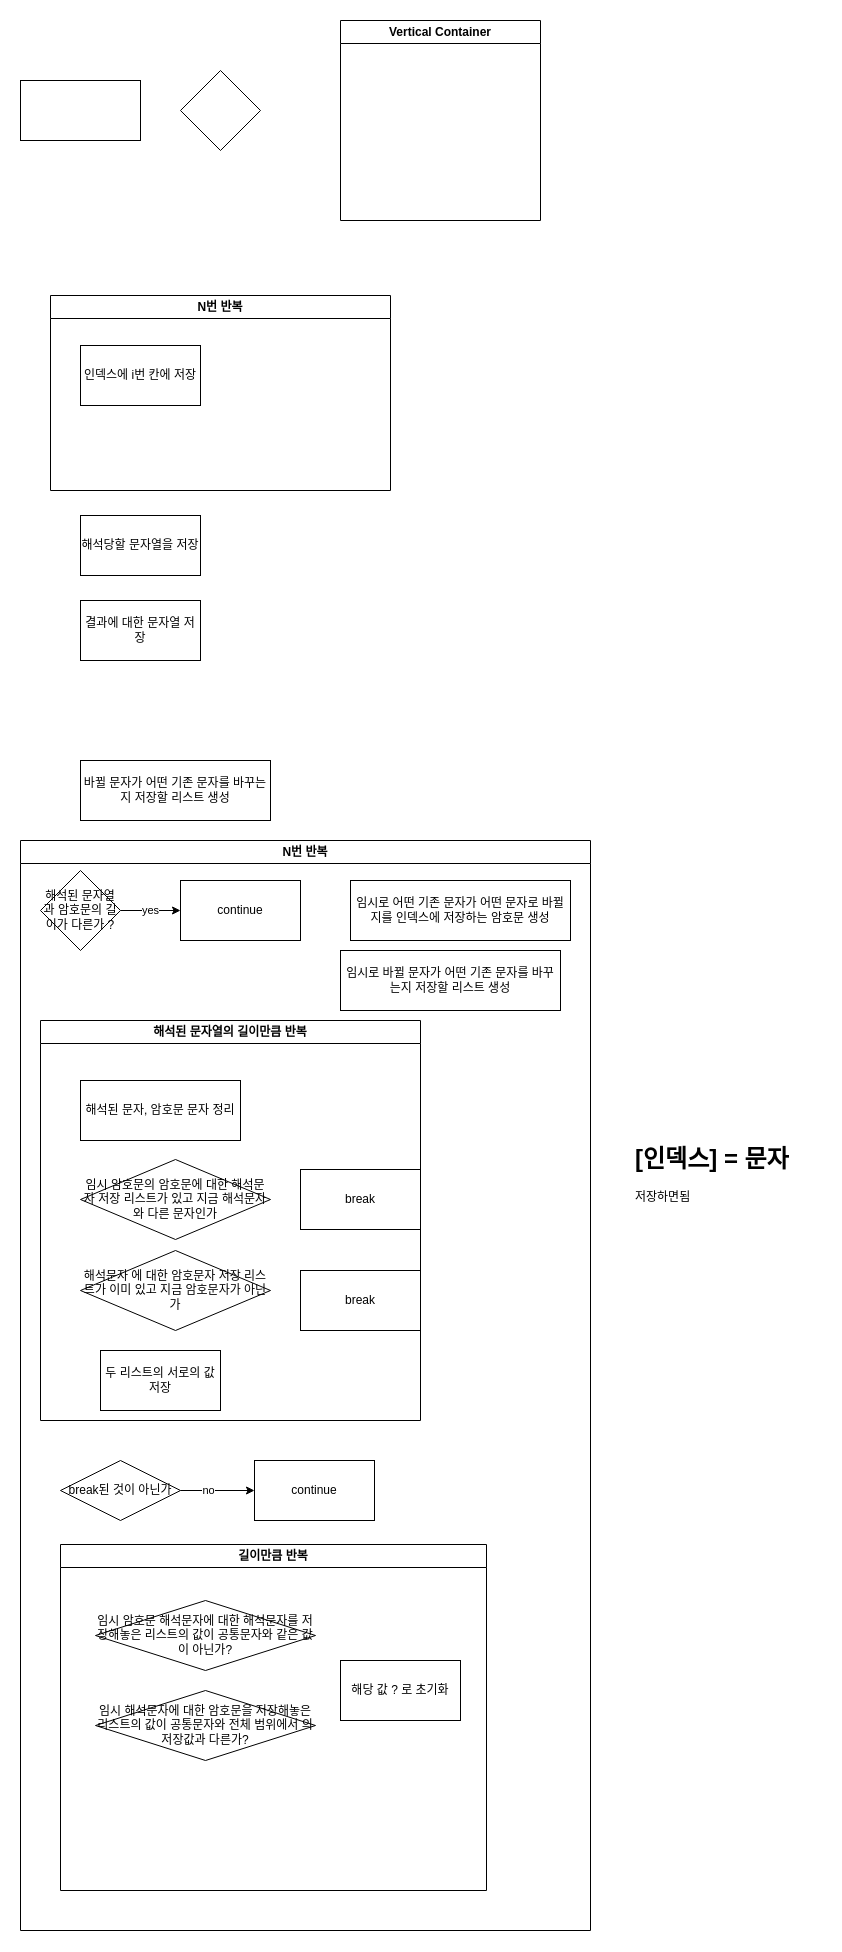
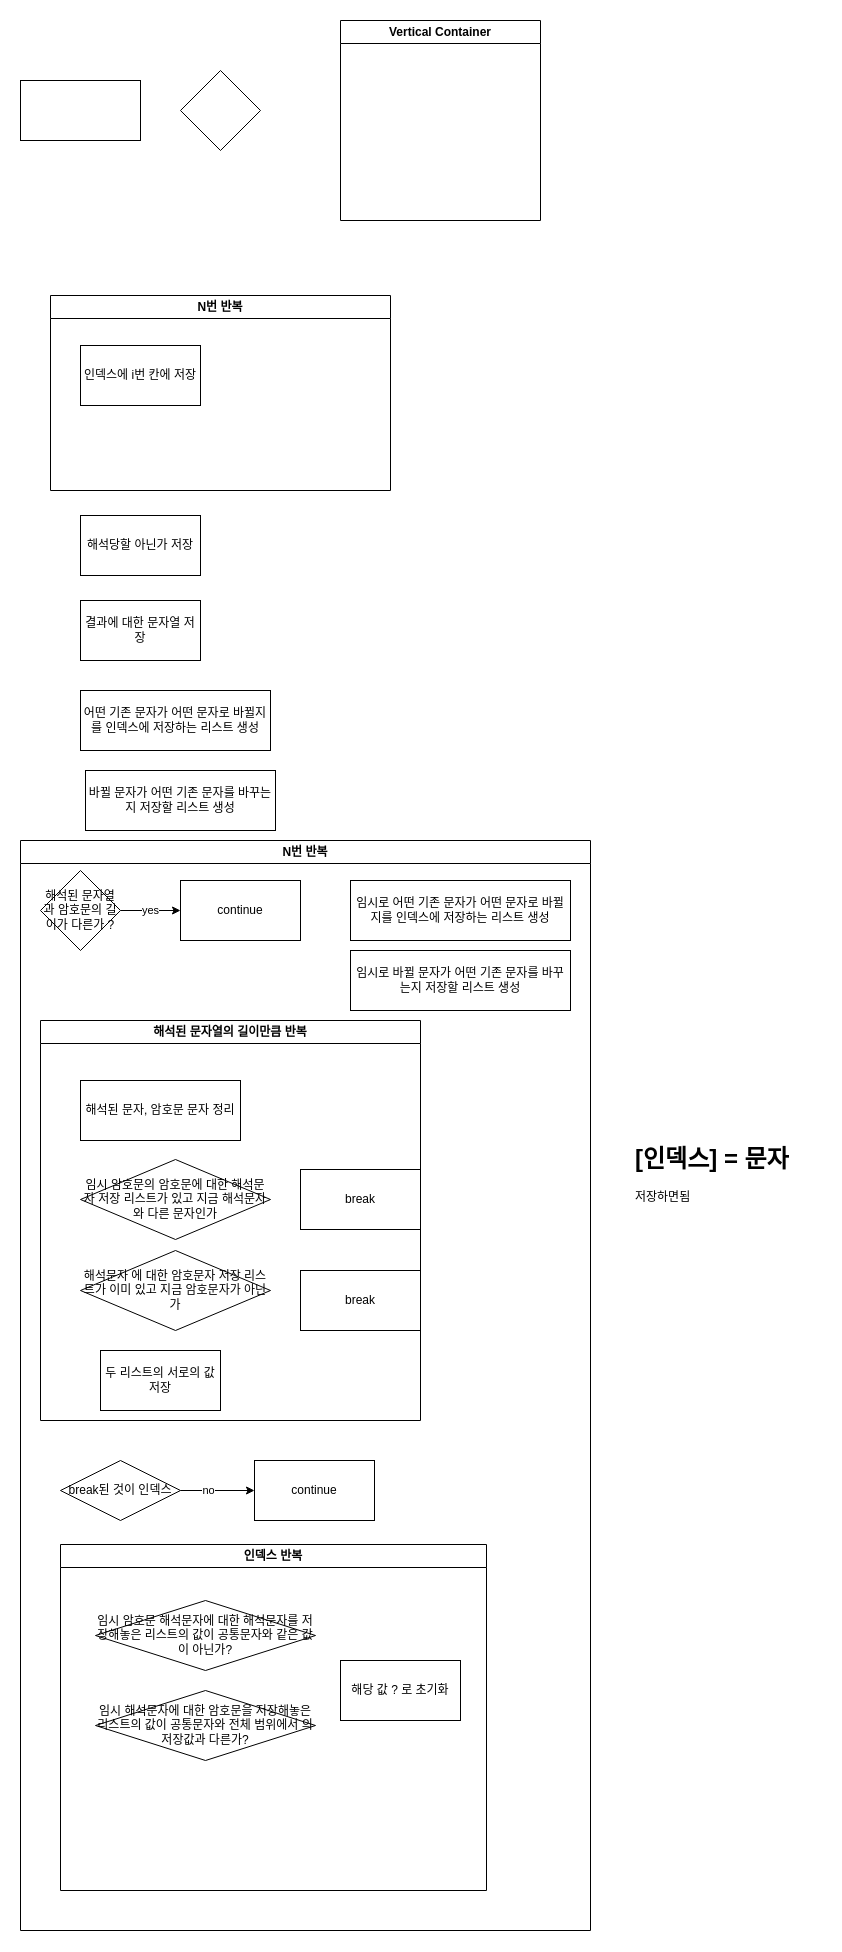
node "해석당할 문자열을 저장": label "해석당할 문자열을 저장" -> "해석당할 아닌가 저장"
node "어떤 기존 문자가 어떤 문자로 바뀔지를 인덱스에 저장하는 리스트 생성": added
node "바뀔 문자가 어떤 기존 문자를 바꾸는지 저장할 리스트 생성": moved (176, 791) -> (181, 801)
node "임시로 어떤 기존 문자가 어떤 문자로 바뀔지를 인덱스에 저장하는 암호문 생성": label "임시로 어떤 기존 문자가 어떤 문자로 바뀔지를 인덱스에 저장하는 암호문 생성" -> "임시로 어떤 기존 문자가 어떤 문자로 바뀔지를 인덱스에 저장하는 리스트 생성"
node "임시로 바뀔 문자가 어떤 기존 문자를 바꾸는지 저장할 리스트 생성": moved (451, 981) -> (461, 981)
node "break된 것이 아닌가": label "break된 것이 아닌가" -> "break된 것이 인덱스"
node "길이만큼 반복": label "길이만큼 반복" -> "인덱스 반복"
